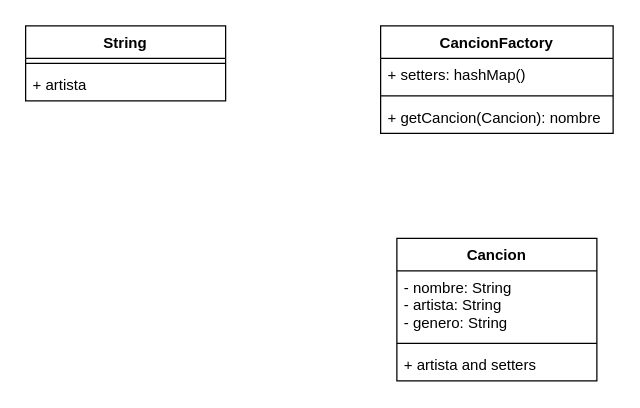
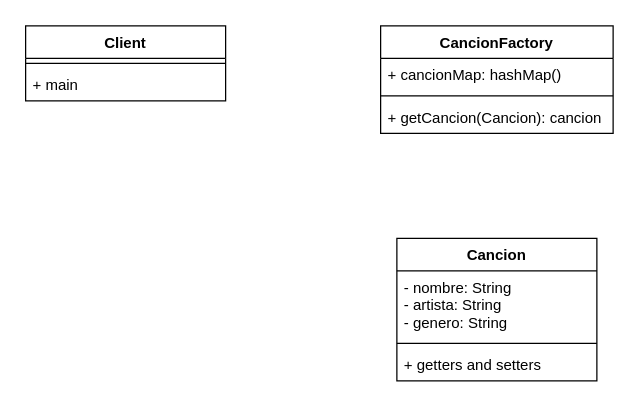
node "String": label "String" -> "Client"
node "+ setters: hashMap()": label "+ setters: hashMap()" -> "+ cancionMap: hashMap()"
node "+ artista": label "+ artista" -> "+ main"
node "+ getCancion(Cancion): nombre": label "+ getCancion(Cancion): nombre" -> "+ getCancion(Cancion): cancion"
node "+ artista and setters": label "+ artista and setters" -> "+ getters and setters"
